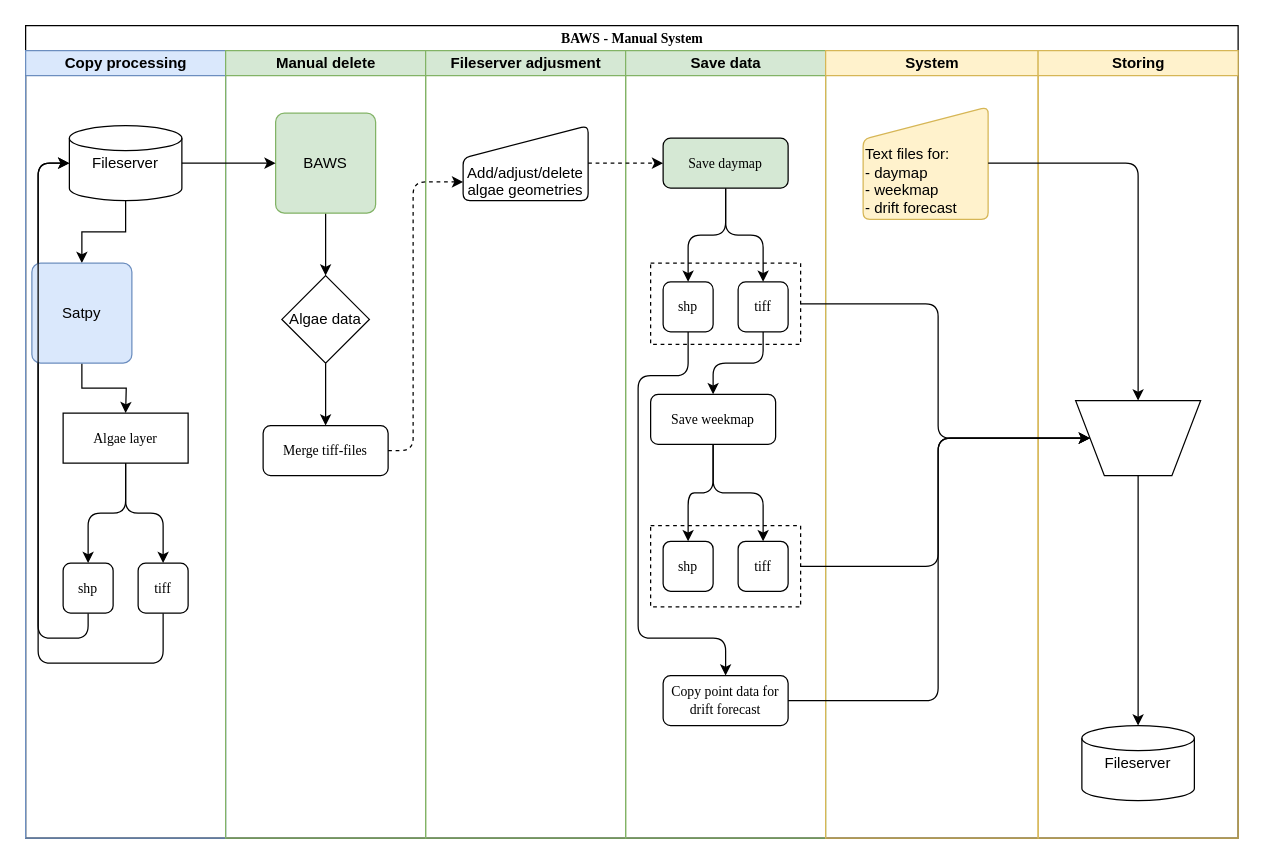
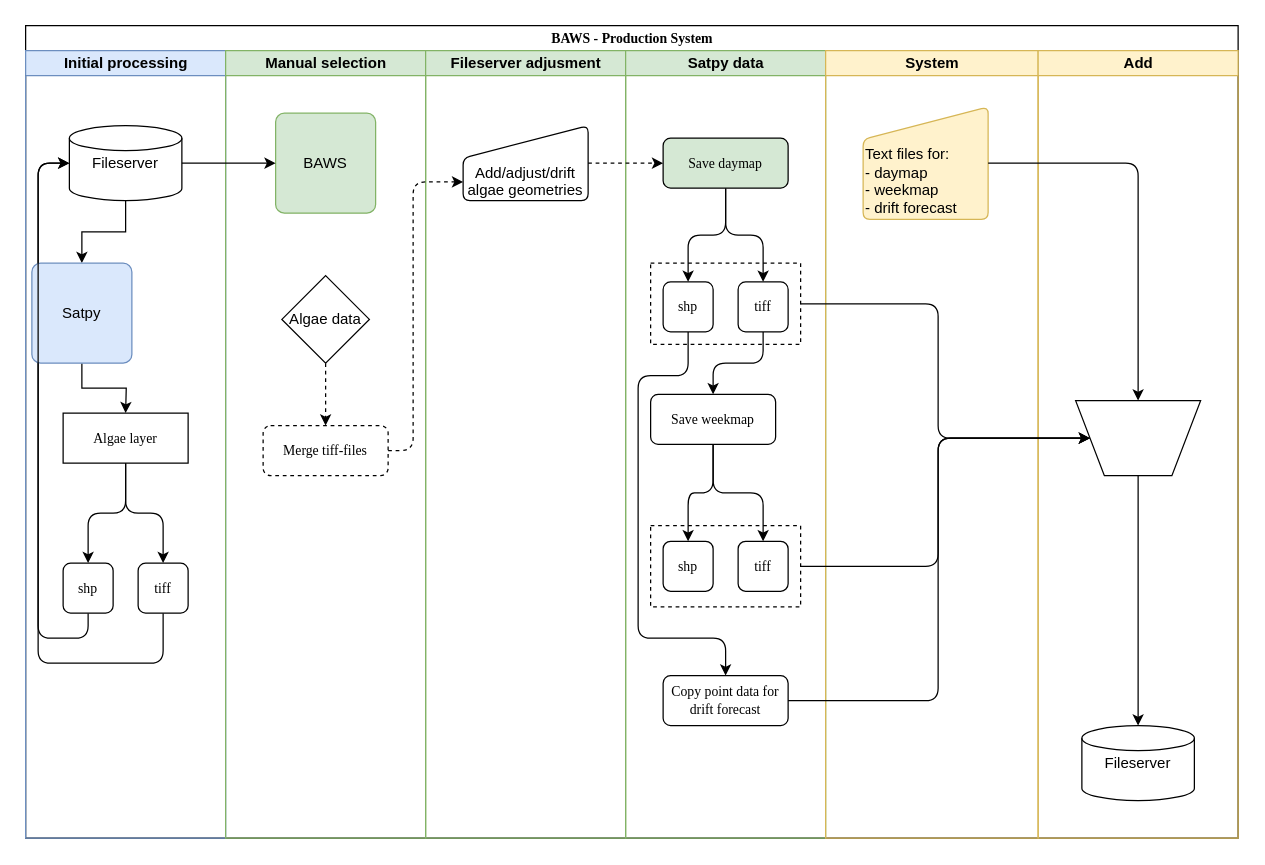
node "BAWS - Manual System": label "BAWS - Manual System" -> "BAWS - Production System"
node "Copy processing": label "Copy processing" -> "Initial processing"
node "Manual delete": label "Manual delete" -> "Manual selection"
node "Save data": label "Save data" -> "Satpy data"
node "Storing": label "Storing" -> "Add"
node "Add/adjust/delete algae geometries": label "Add/adjust/delete algae geometries" -> "Add/adjust/drift algae geometries"
edge "BAWS" -> "Algae data": removed
edge "Algae data" -> "Merge tiff-files": style solid -> dashed
node "Merge tiff-files": style solid -> dashed
